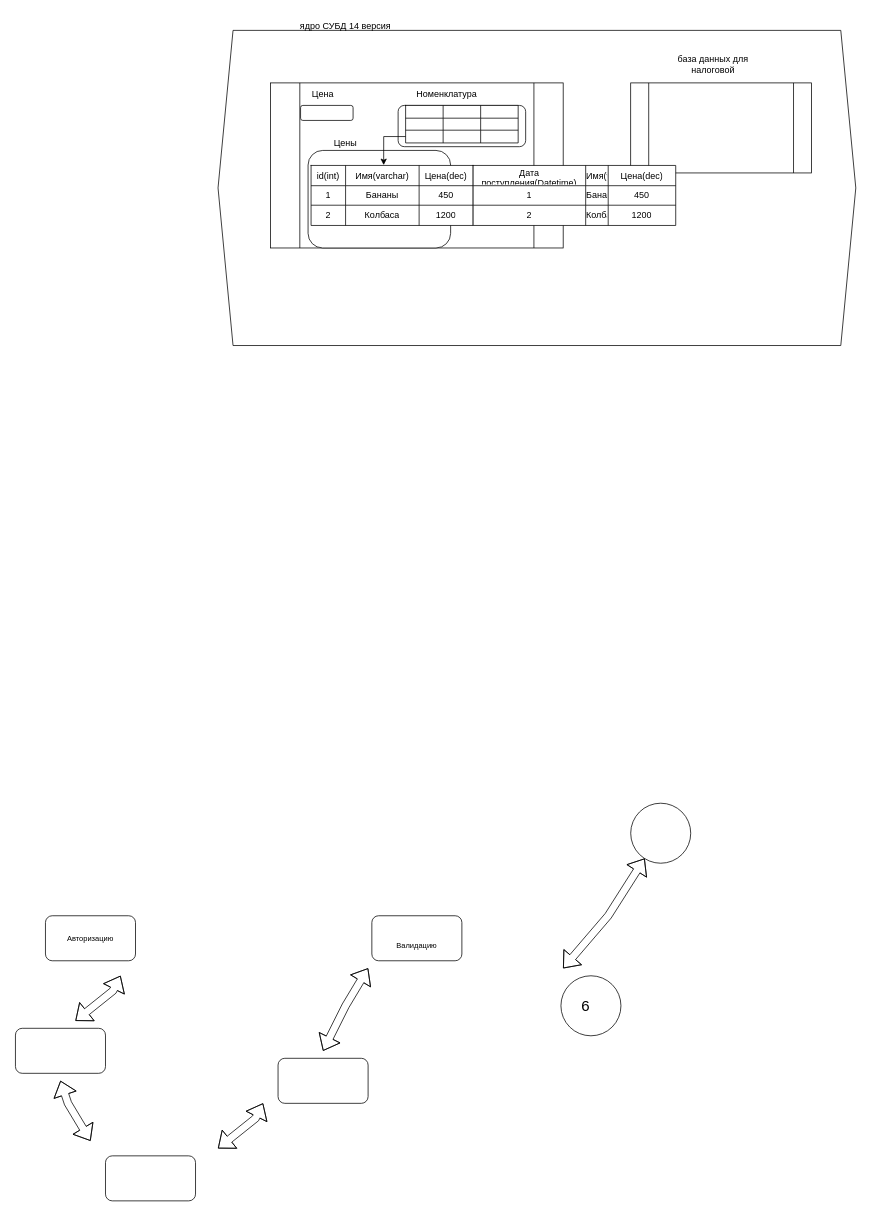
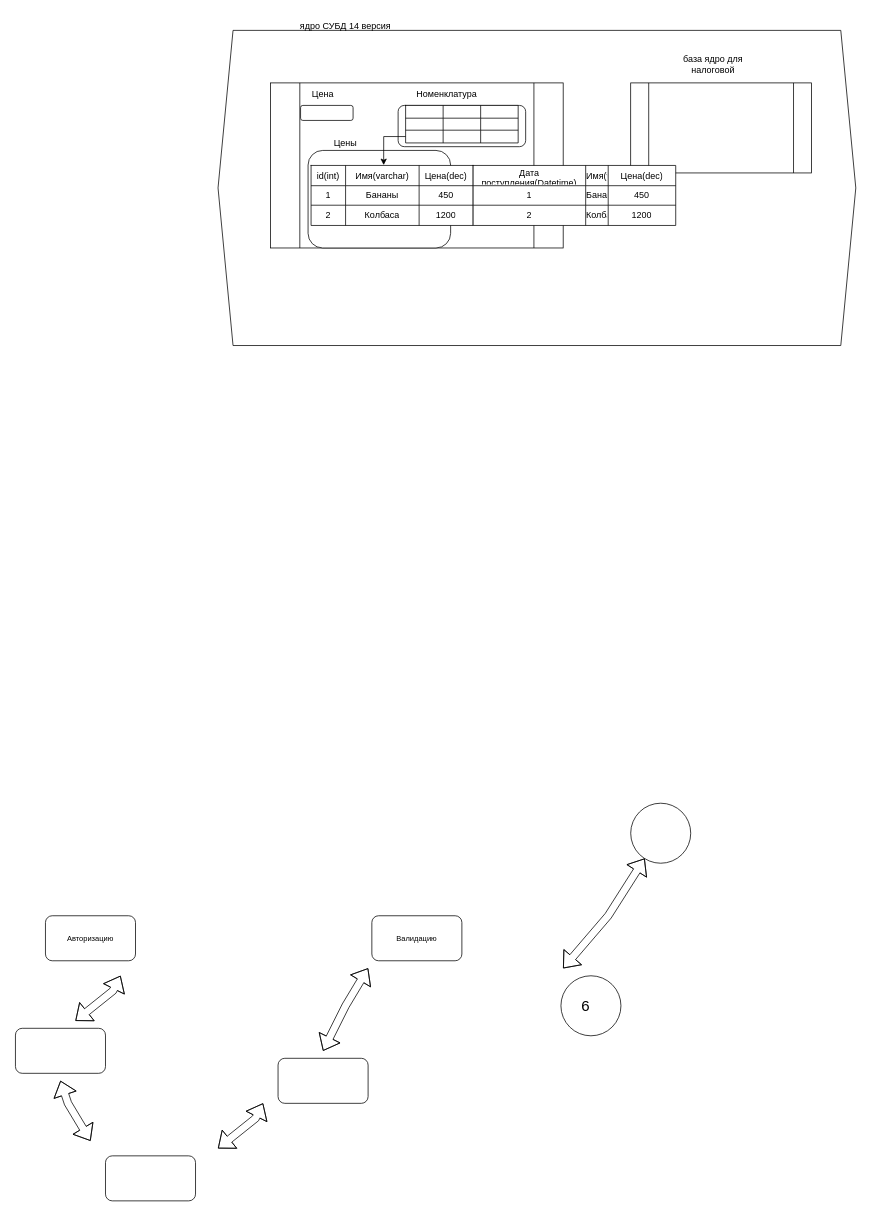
node "база данных для налоговой": label "база данных для налоговой" -> "база ядро для налоговой"
node "Валидацию": moved (417, 945) -> (417, 938)
